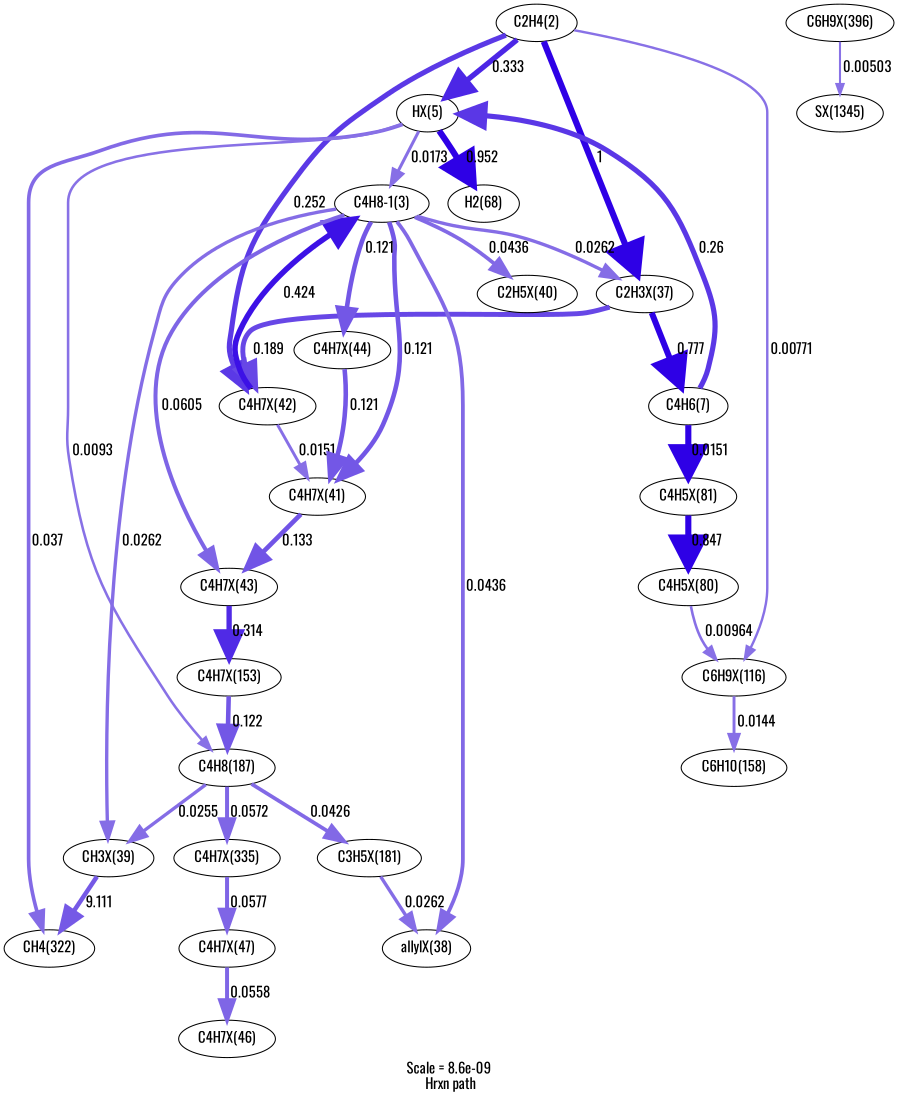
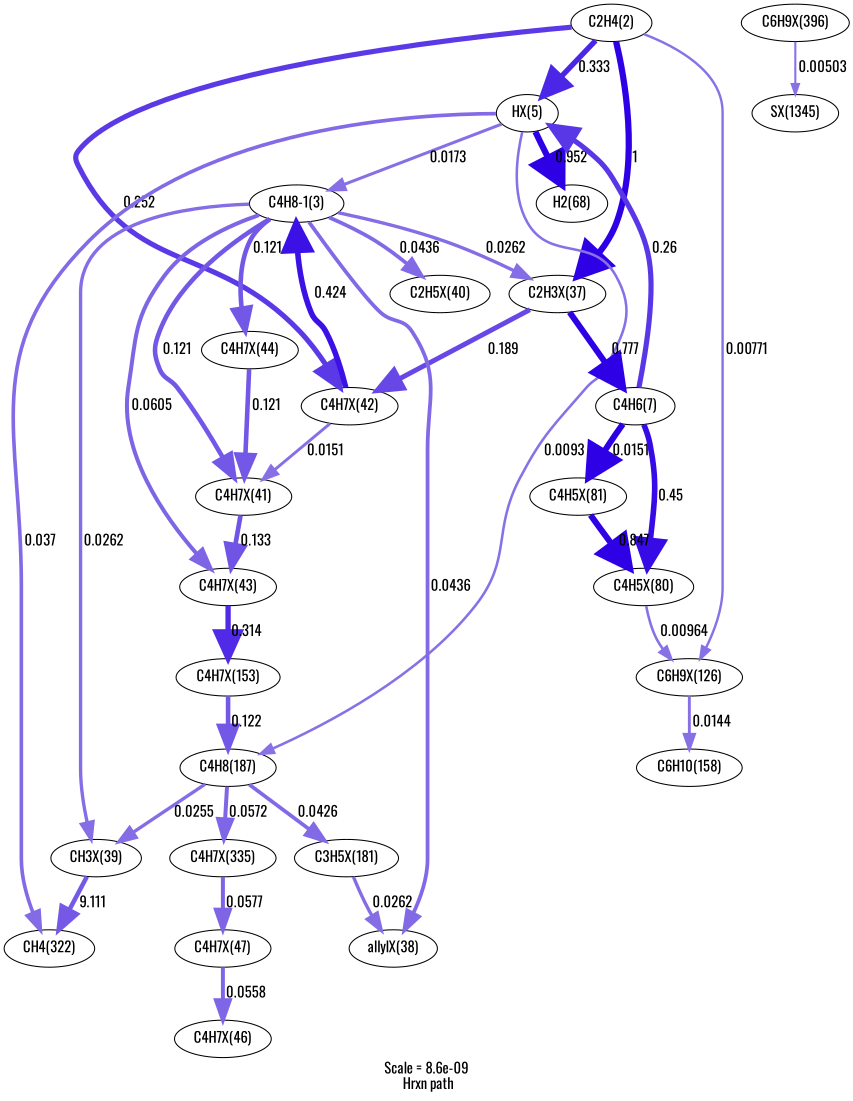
edge "C4H6(7)" -> "C4H5X(80)": added, label "0.45"
node "C6H9X(116)": label "C6H9X(116)" -> "C6H9X(126)"
